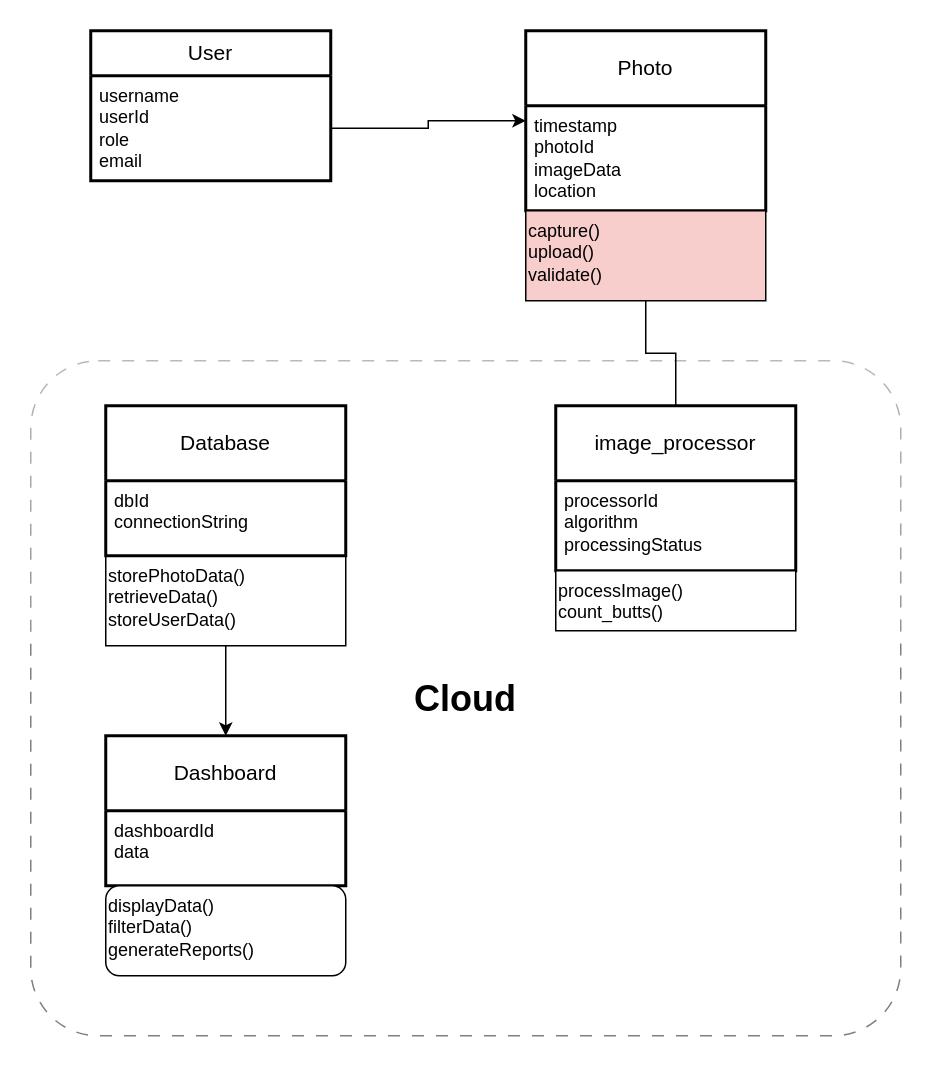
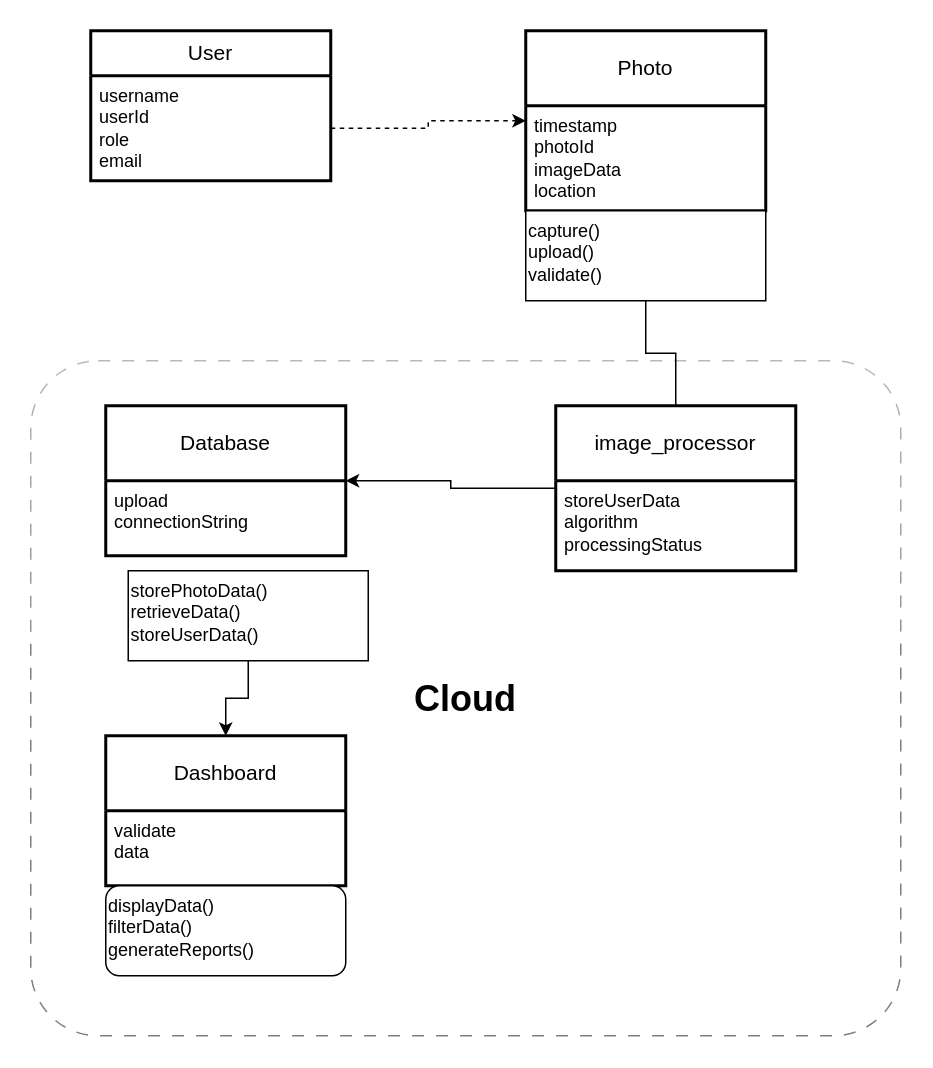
edge "username userId role email" -> "Photo": style solid -> dashed
node "capture() upload() validate()": fillcolor #f8cecc -> #ffffff
edge "image_processor" -> "Database": added
node "dbId connectionString": label "dbId connectionString" -> "upload connectionString"
node "processorId algorithm processingStatus": label "processorId algorithm processingStatus" -> "storeUserData algorithm processingStatus"
node "storePhotoData() retrieveData() storeUserData()": moved (226, 601) -> (248, 616)
node "processImage() count_butts()": removed
node "dashboardId data": label "dashboardId data" -> "validate data"
